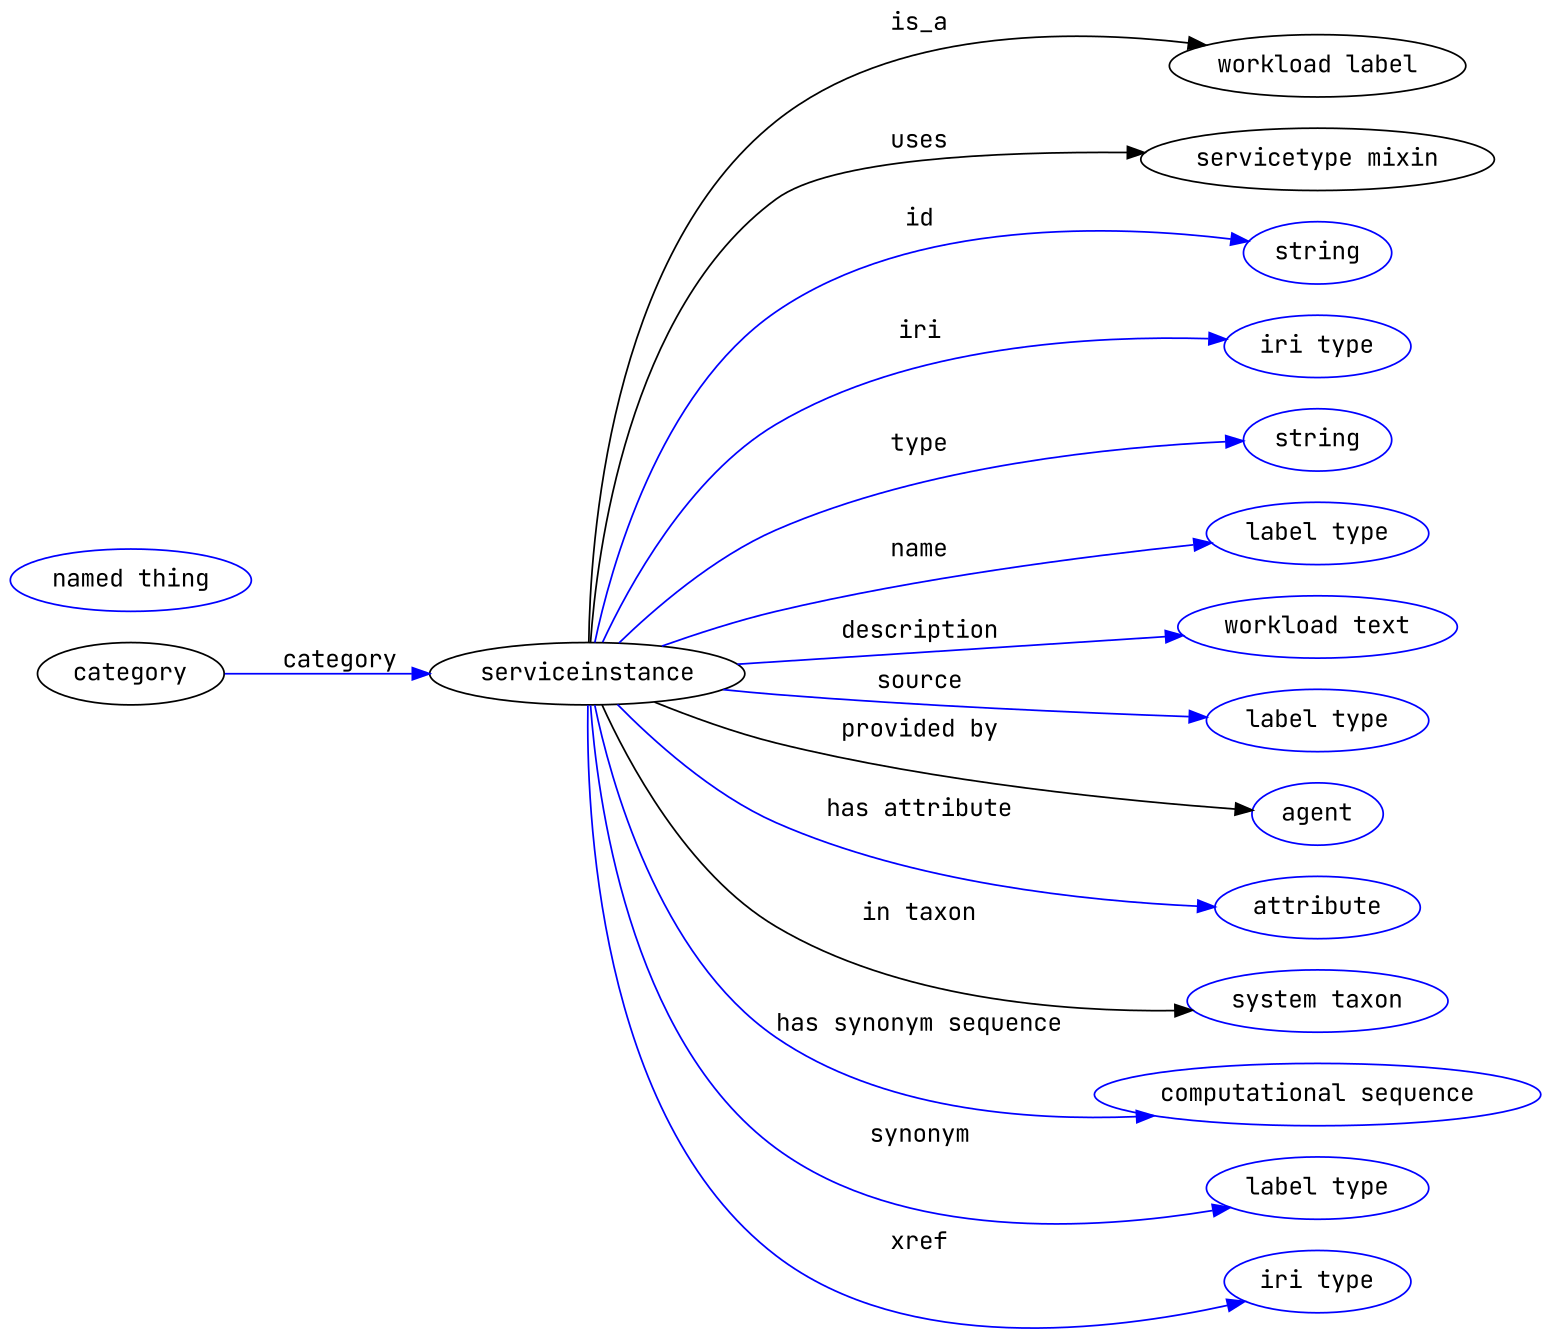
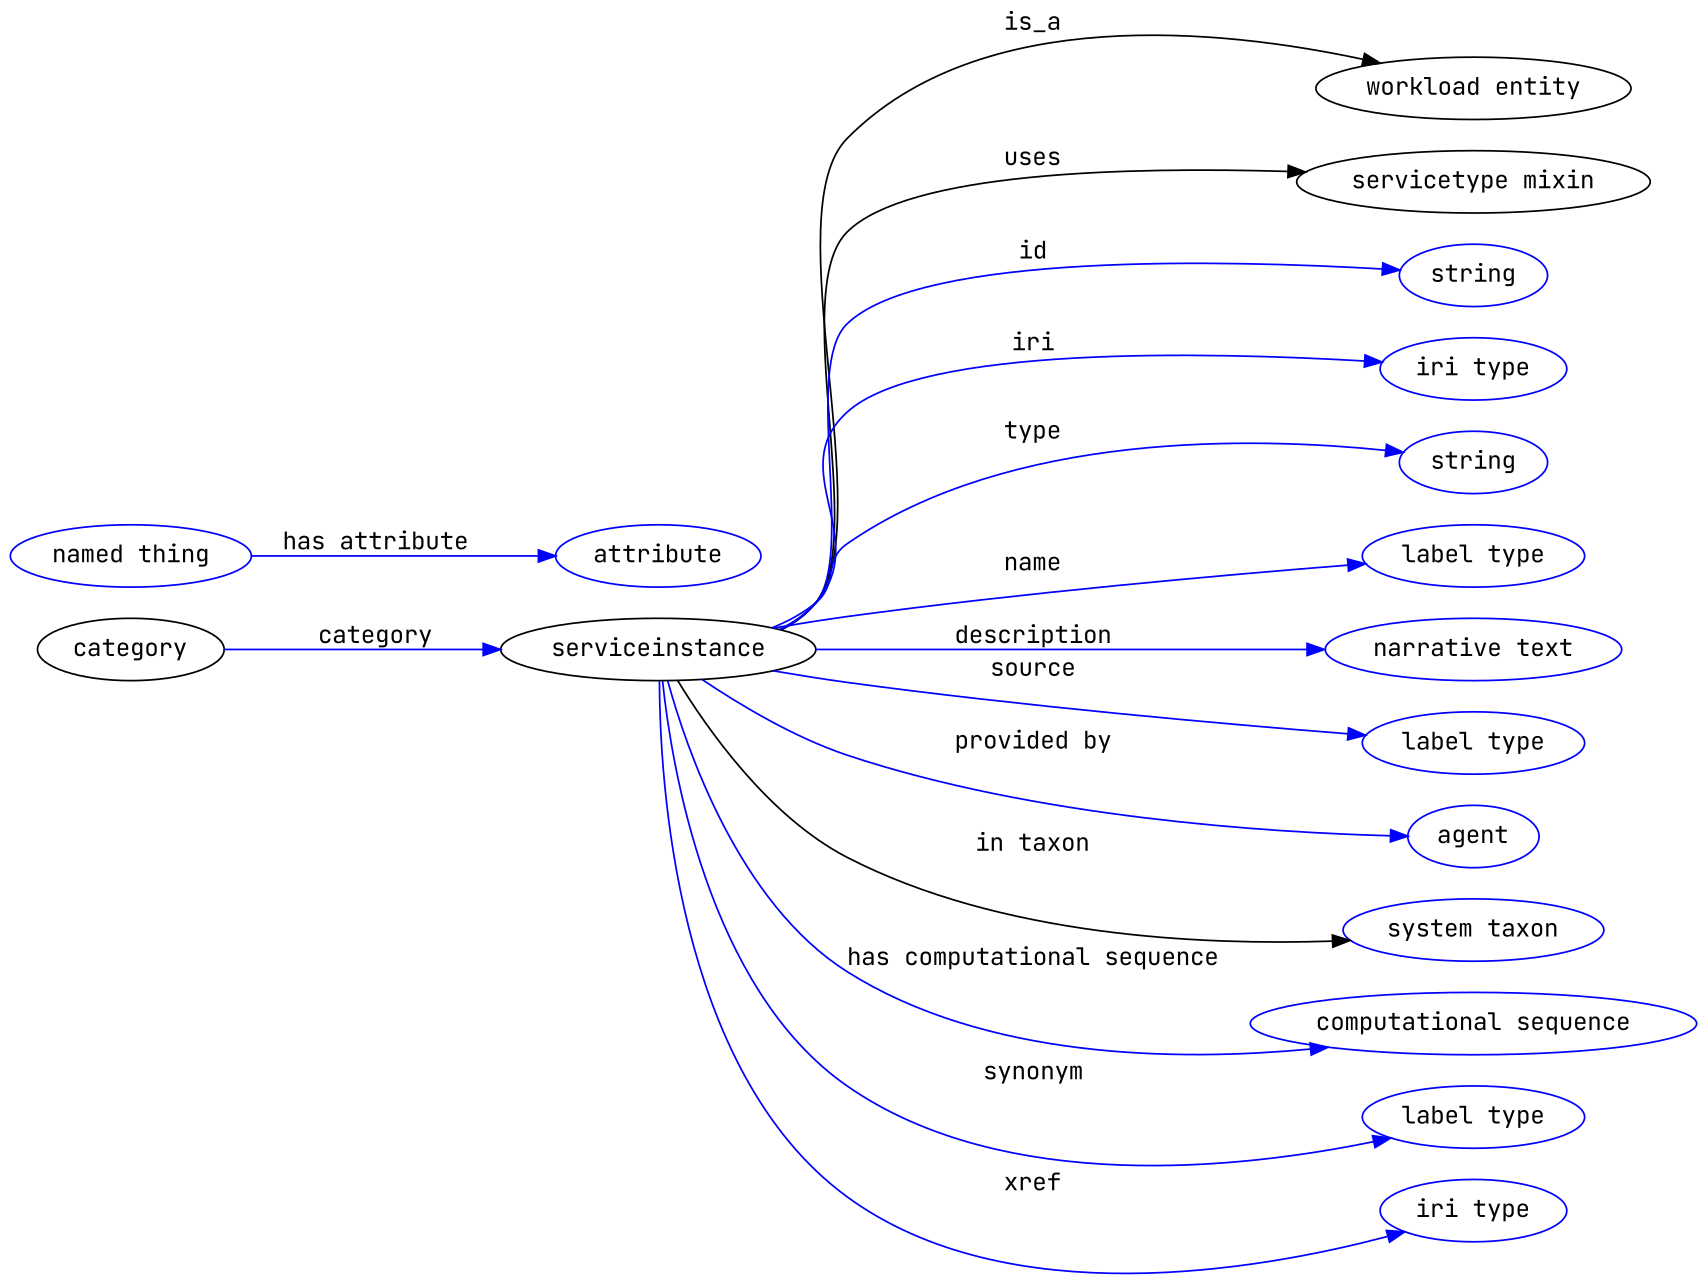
node "workload label": label "workload label" -> "workload entity"
node "workload text": label "workload text" -> "narrative text"
edge "serviceinstance" -> "agent": color black -> blue
edge "serviceinstance" -> "attribute": now "named thing" -> "attribute"
edge "serviceinstance" -> "computational sequence": label "has synonym sequence" -> "has computational sequence"
